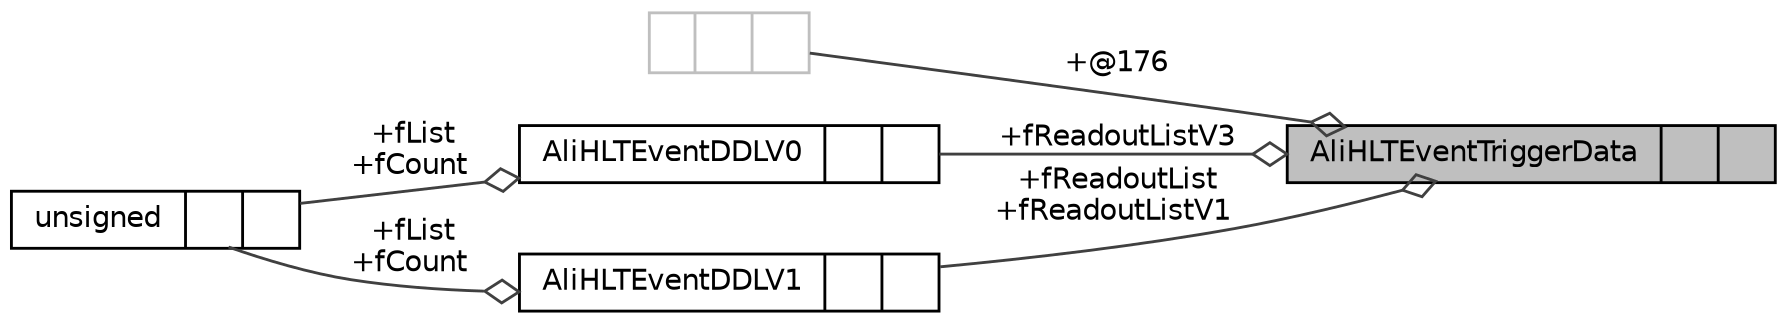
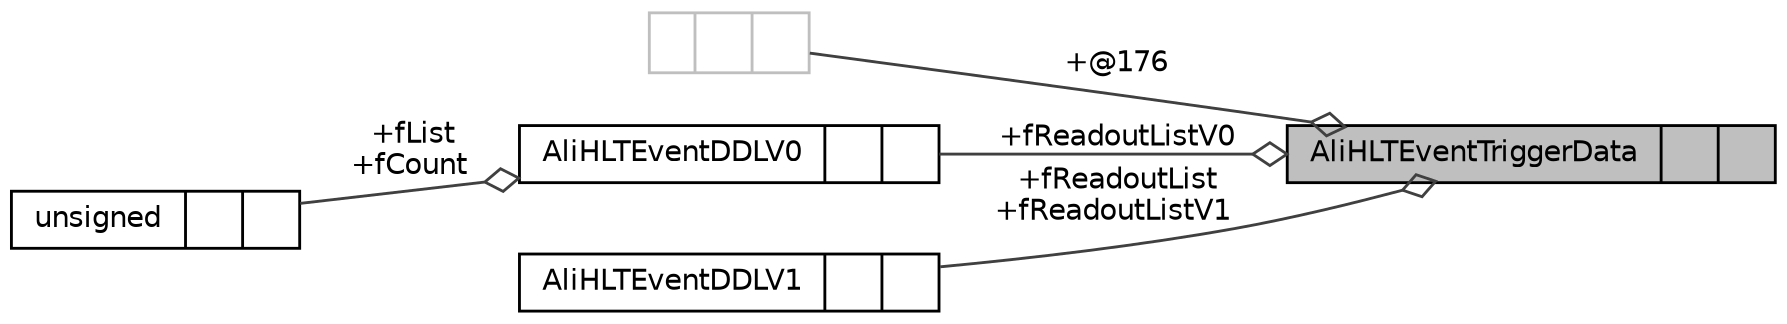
edge "AliHLTEventDDLV0" -> "AliHLTEventTriggerData": label " +fReadoutListV3" -> " +fReadoutListV0"
edge "unsigned" -> "AliHLTEventDDLV1": removed, label "+fList +fCount"
